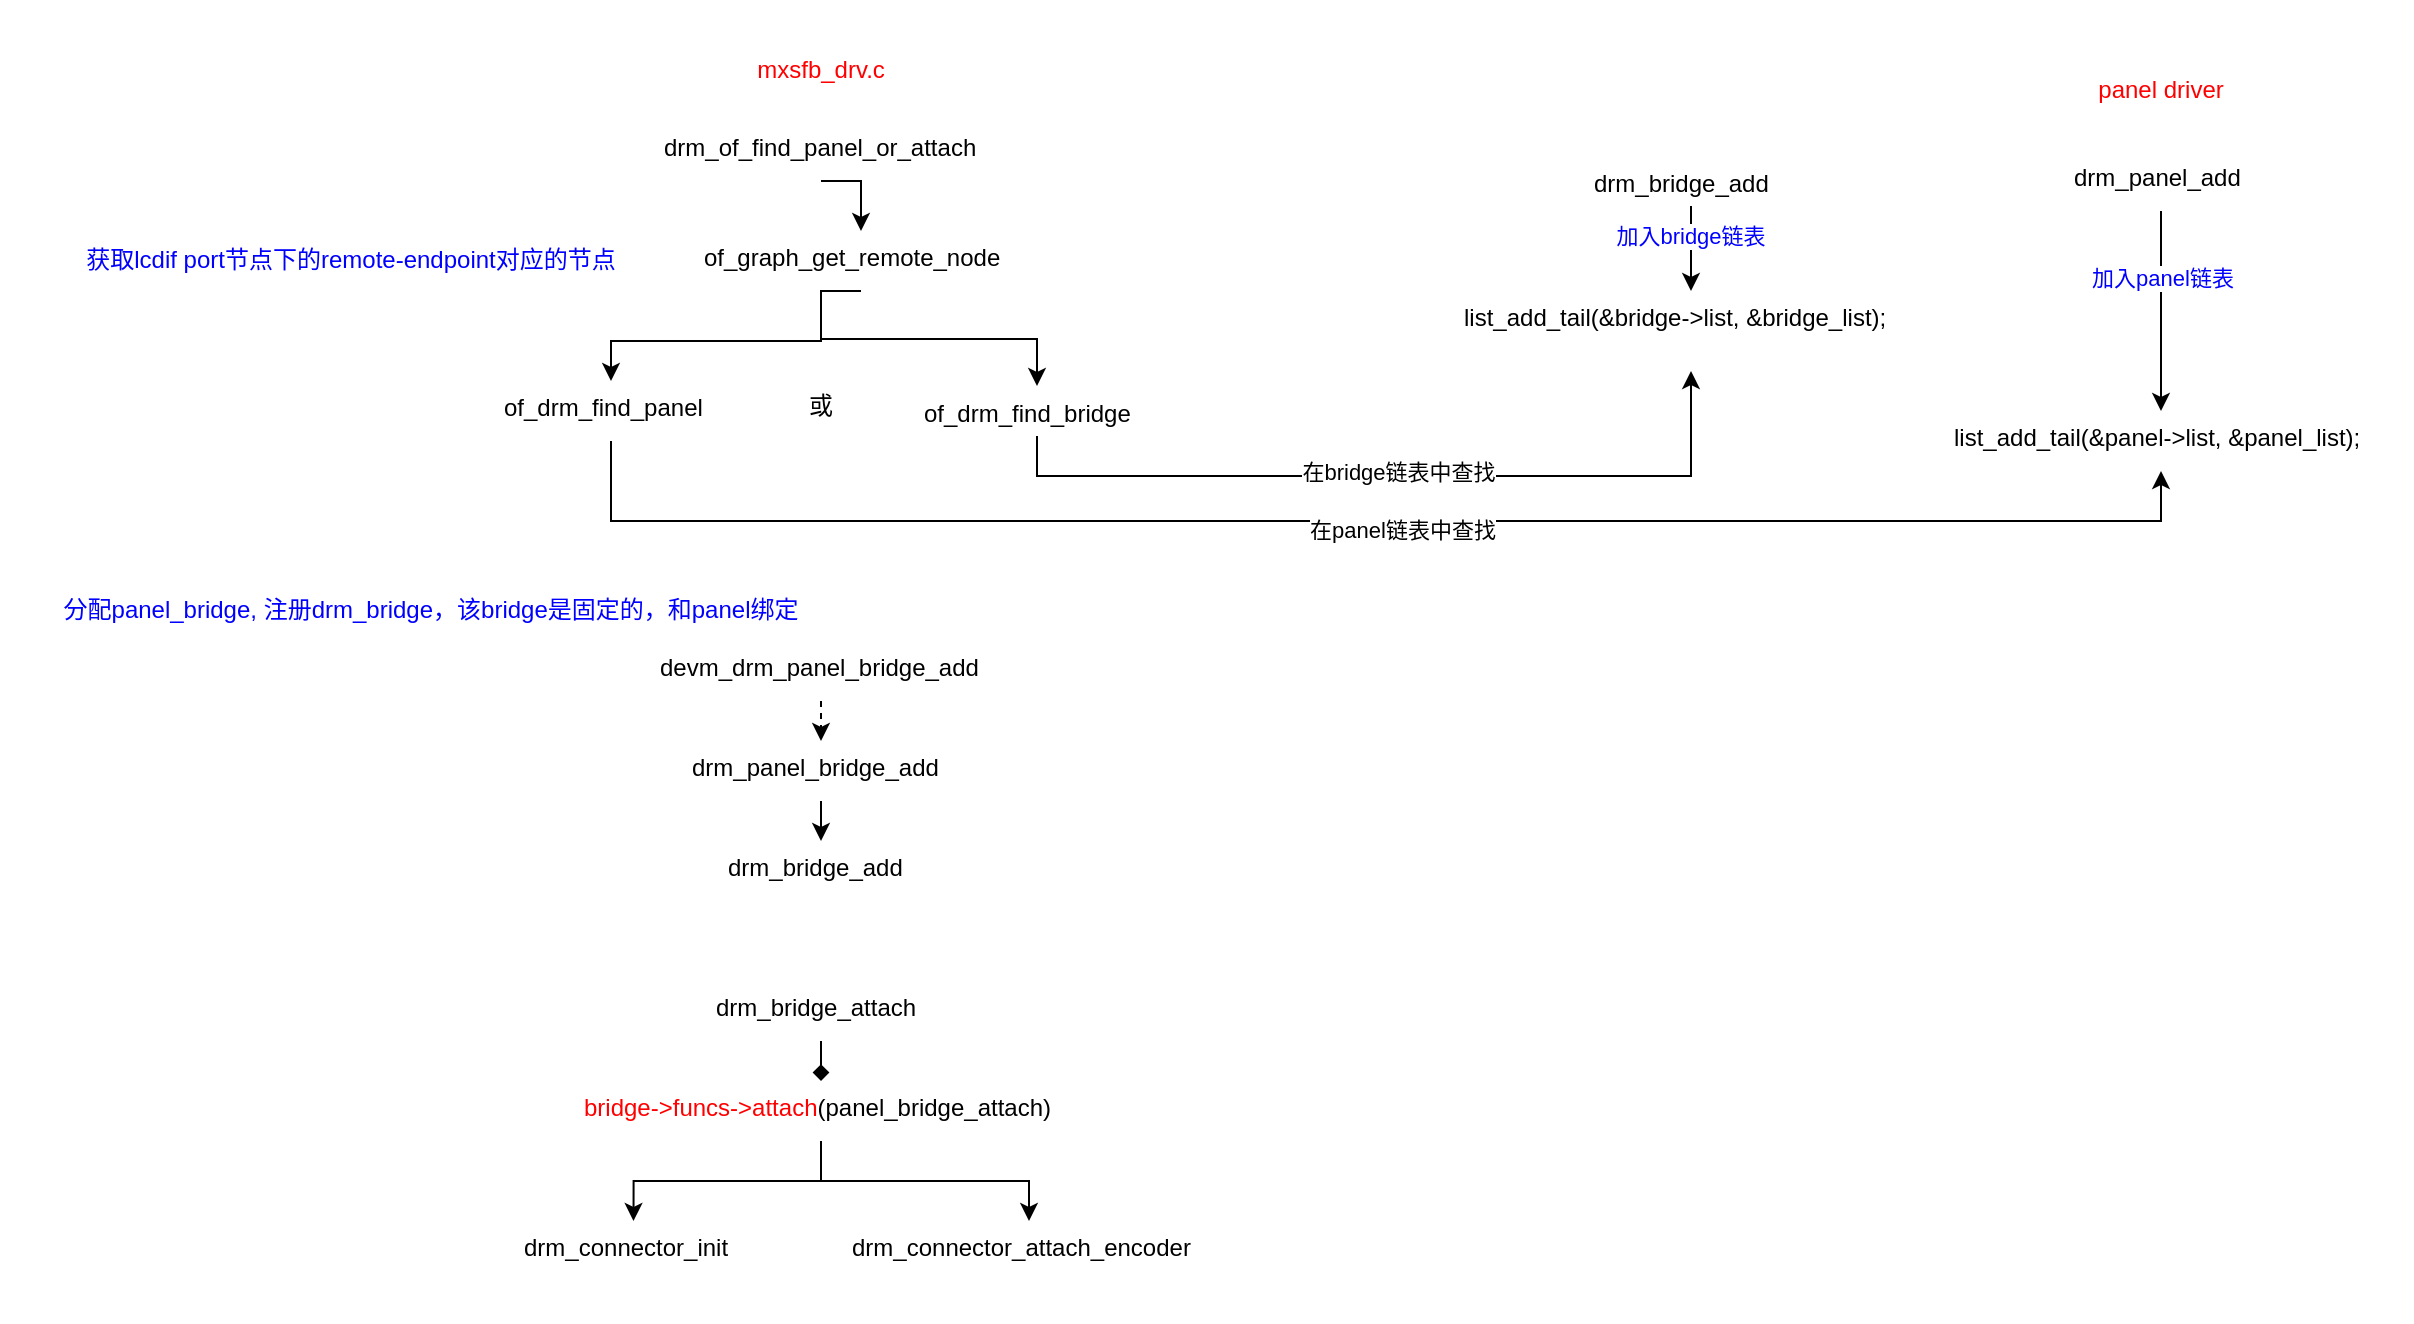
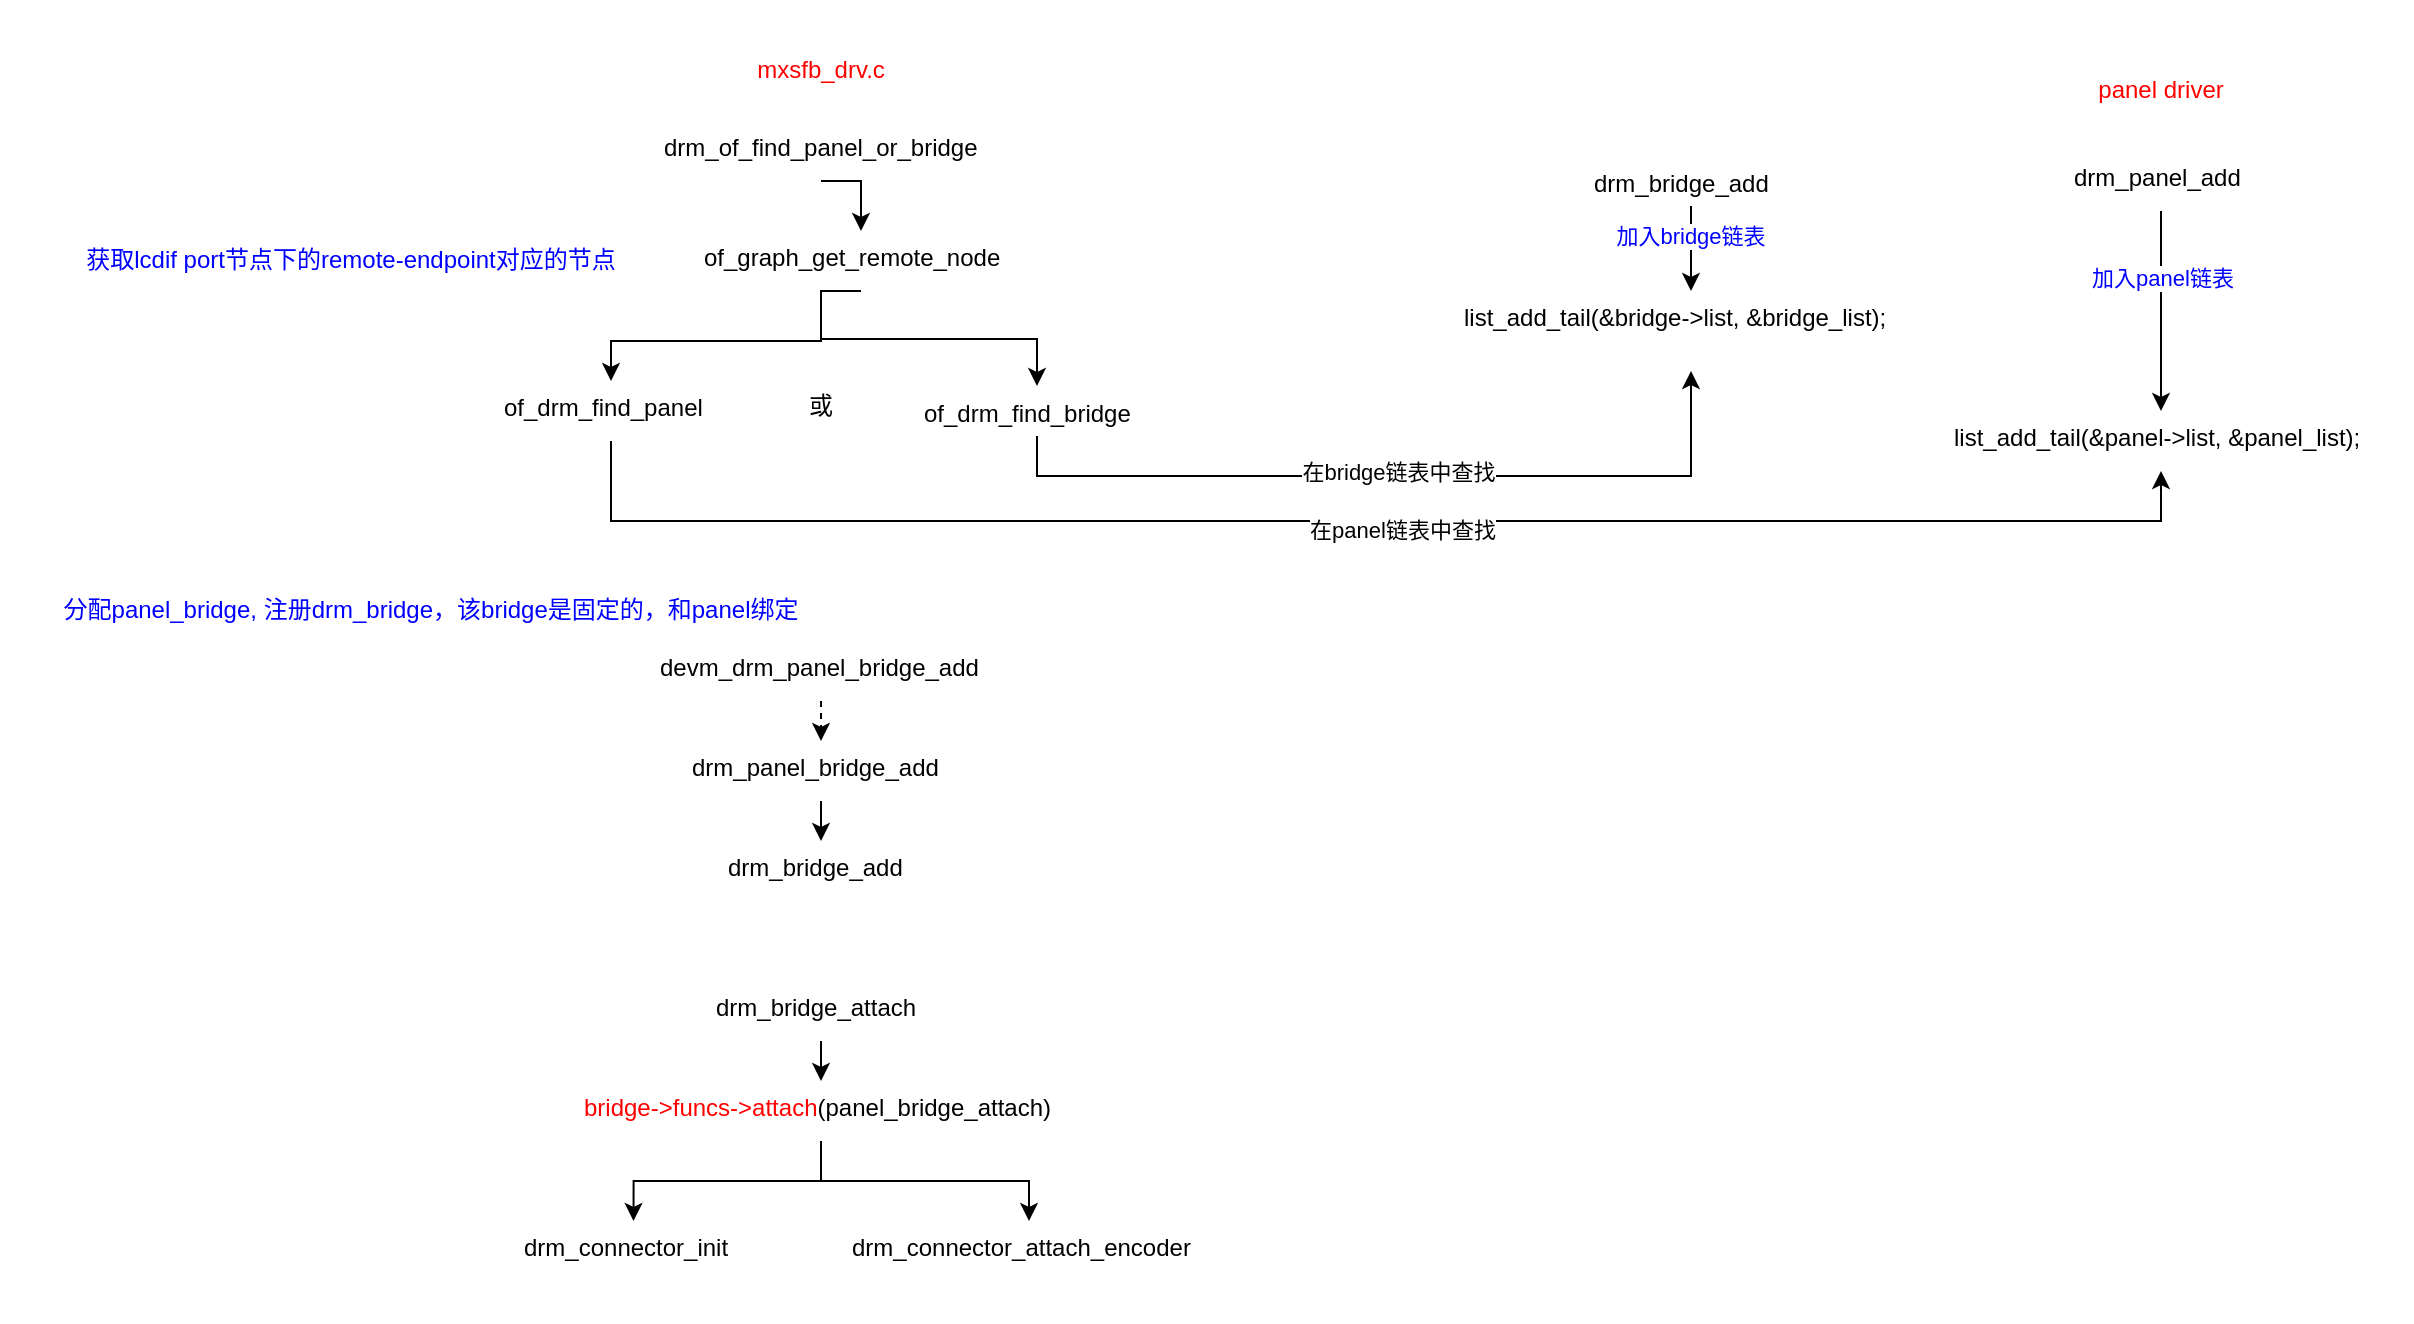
node "drm_of_find_panel_or_attach": label "drm_of_find_panel_or_attach" -> "drm_of_find_panel_or_bridge"
edge "drm_bridge_attach" -> "bridge->funcs->attach(panel_bridge_attach)": arrowhead diamond -> classic
